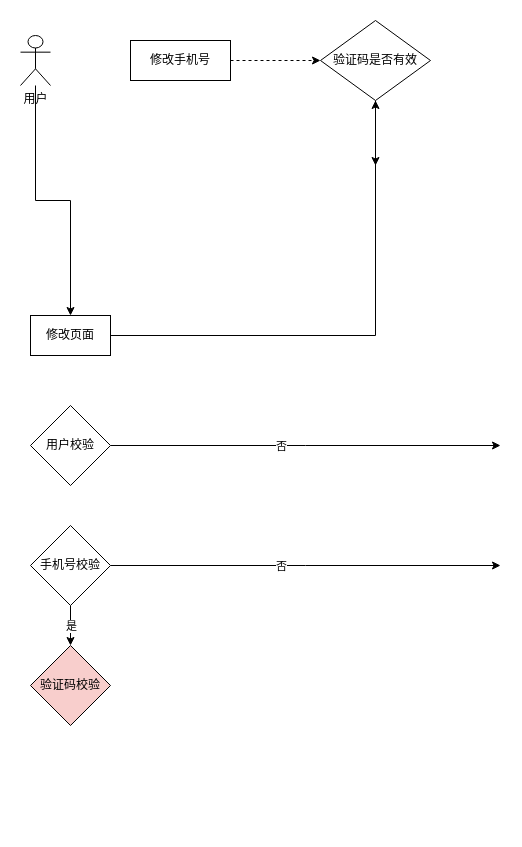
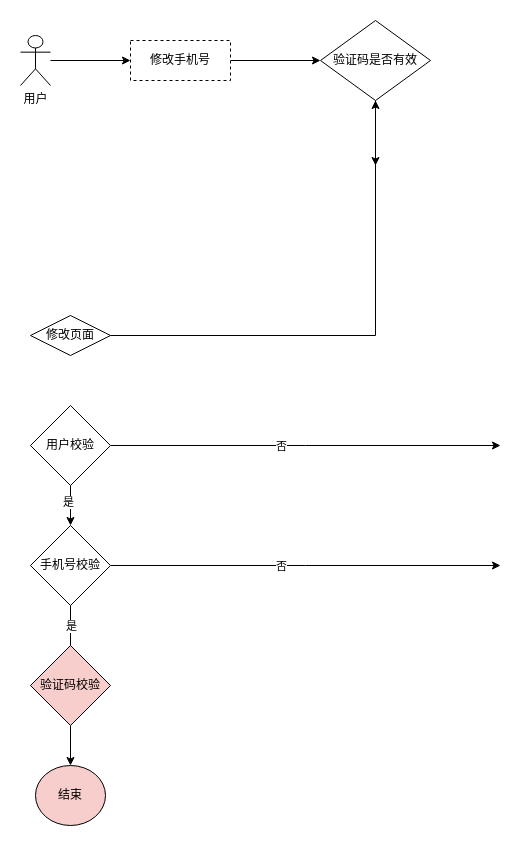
node "修改手机号": style solid -> dashed
edge "修改手机号" -> "验证码是否有效": style dashed -> solid
edge "用户" -> "修改页面": now "用户" -> "修改手机号"
node "修改页面": shape rectangle -> diamond
edge "用户校验" -> "手机号校验": added, label "是"
edge "手机号校验" -> "验证码校验": arrowhead classic -> none
edge "验证码校验" -> "结束": added
node "结束": added
